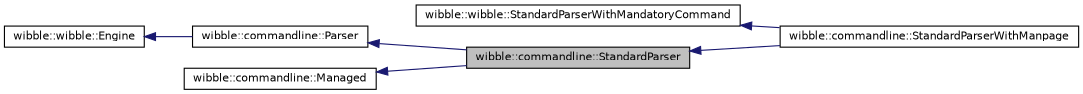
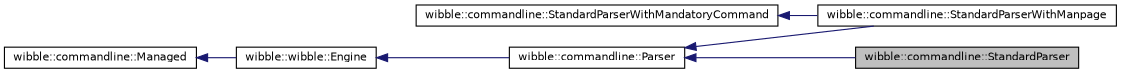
node "wibble::wibble::StandardParserWithMandatoryCommand": label "wibble::wibble::StandardParserWithMandatoryCommand" -> "wibble::commandline::StandardParserWithMandatoryCommand"
edge "wibble::commandline::StandardParserWithManpage" -> "wibble::commandline::StandardParser": now "wibble::commandline::StandardParserWithManpage" -> "wibble::commandline::Parser"
edge "wibble::commandline::StandardParser" -> "wibble::commandline::Managed": now "wibble::wibble::Engine" -> "wibble::commandline::Managed"
